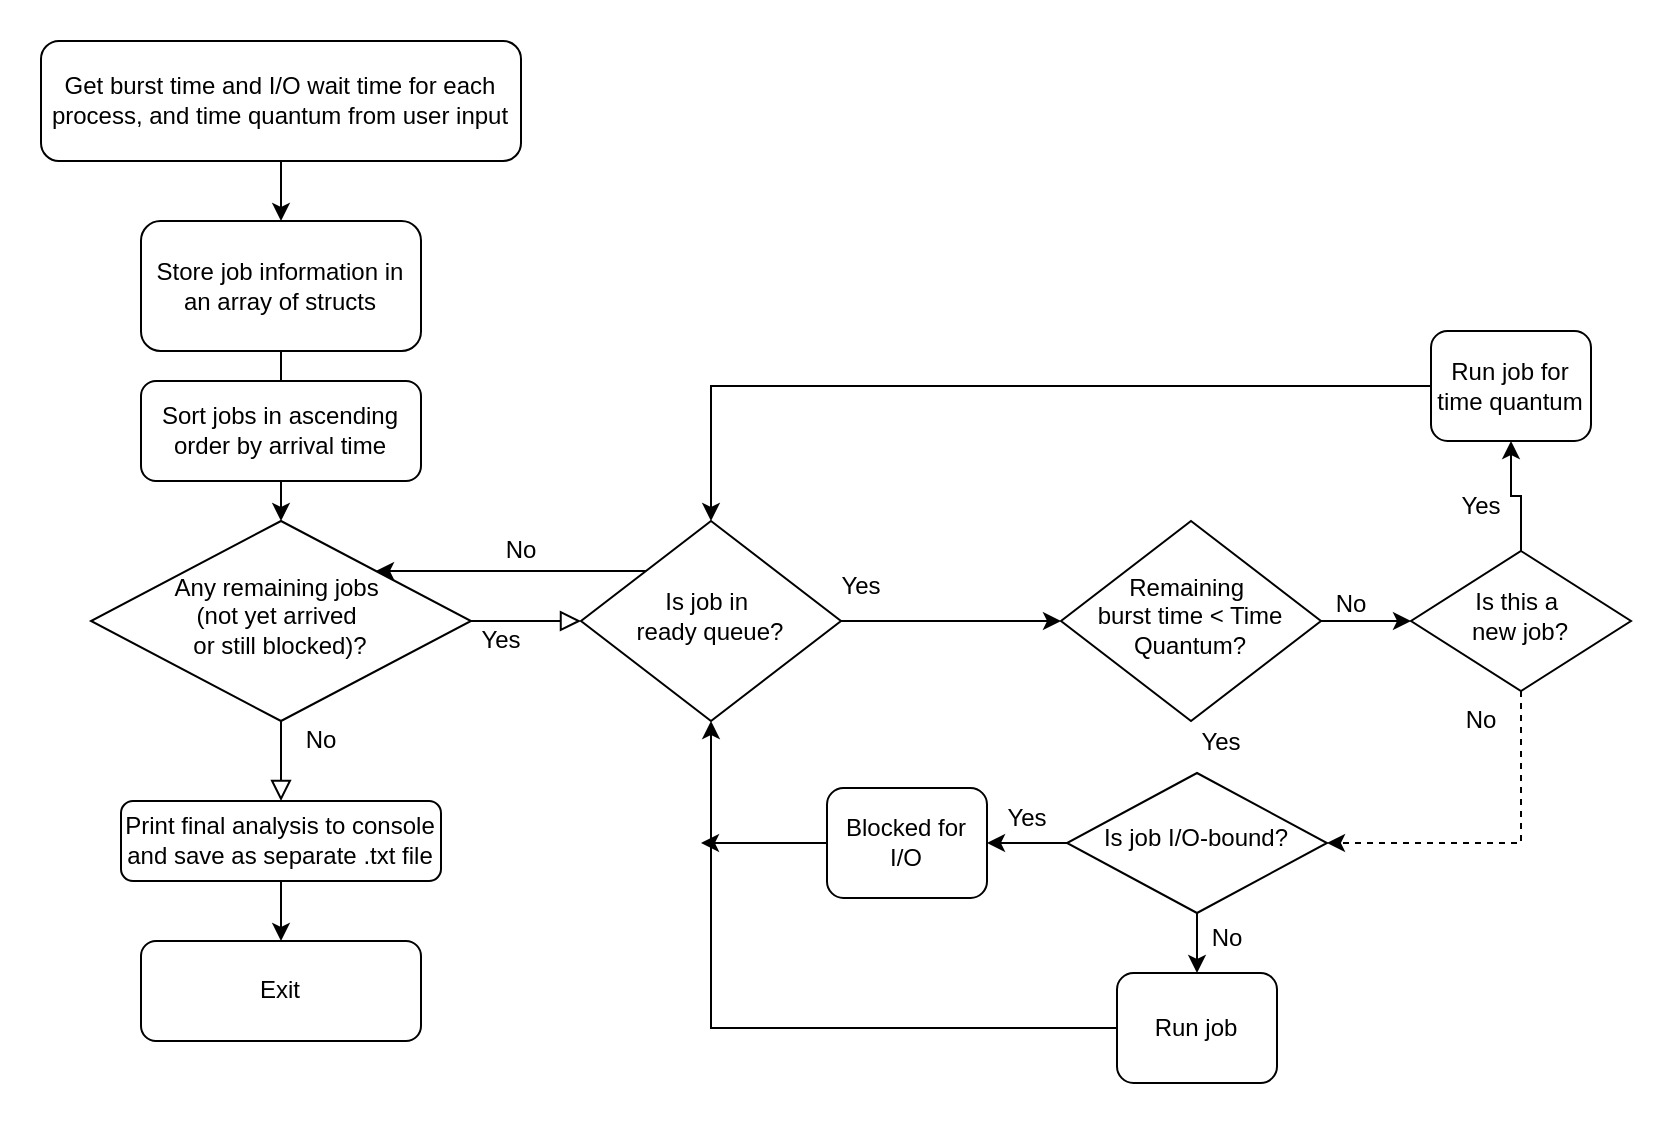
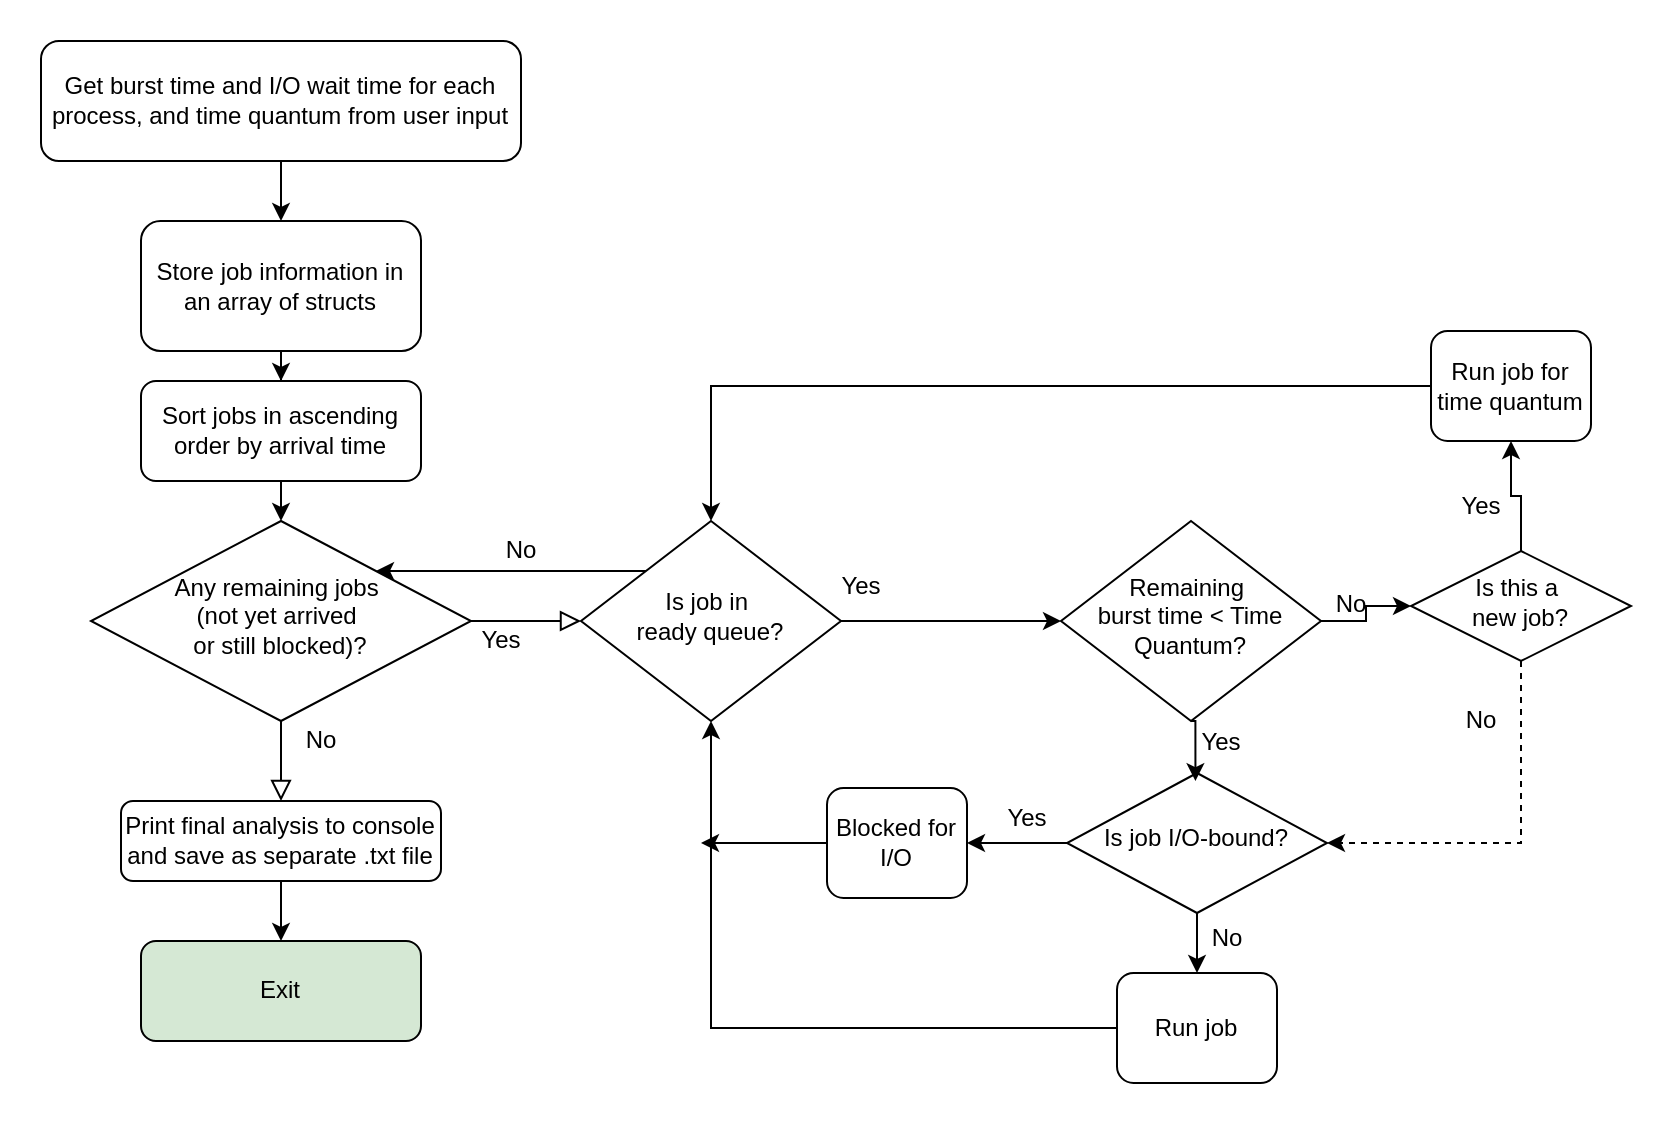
edge "Store job information in an array of structs" -- "Sort jobs in ascending order by arrival time": arrowhead none -> classic
node "Is this a new job?": size 220x140 -> 220x110
edge "Remaining burst time < Time Quantum?" -> "Is job I/O-bound?": added
node "Blocked for I/O": size 160x110 -> 140x110
node "Exit": fillcolor #ffffff -> #d5e8d4
